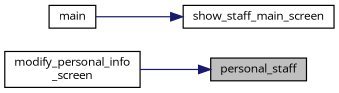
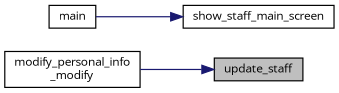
node "modify_personal_info _screen": label "modify_personal_info _screen" -> "modify_personal_info _modify"
node "personal_staff": label "personal_staff" -> "update_staff"
